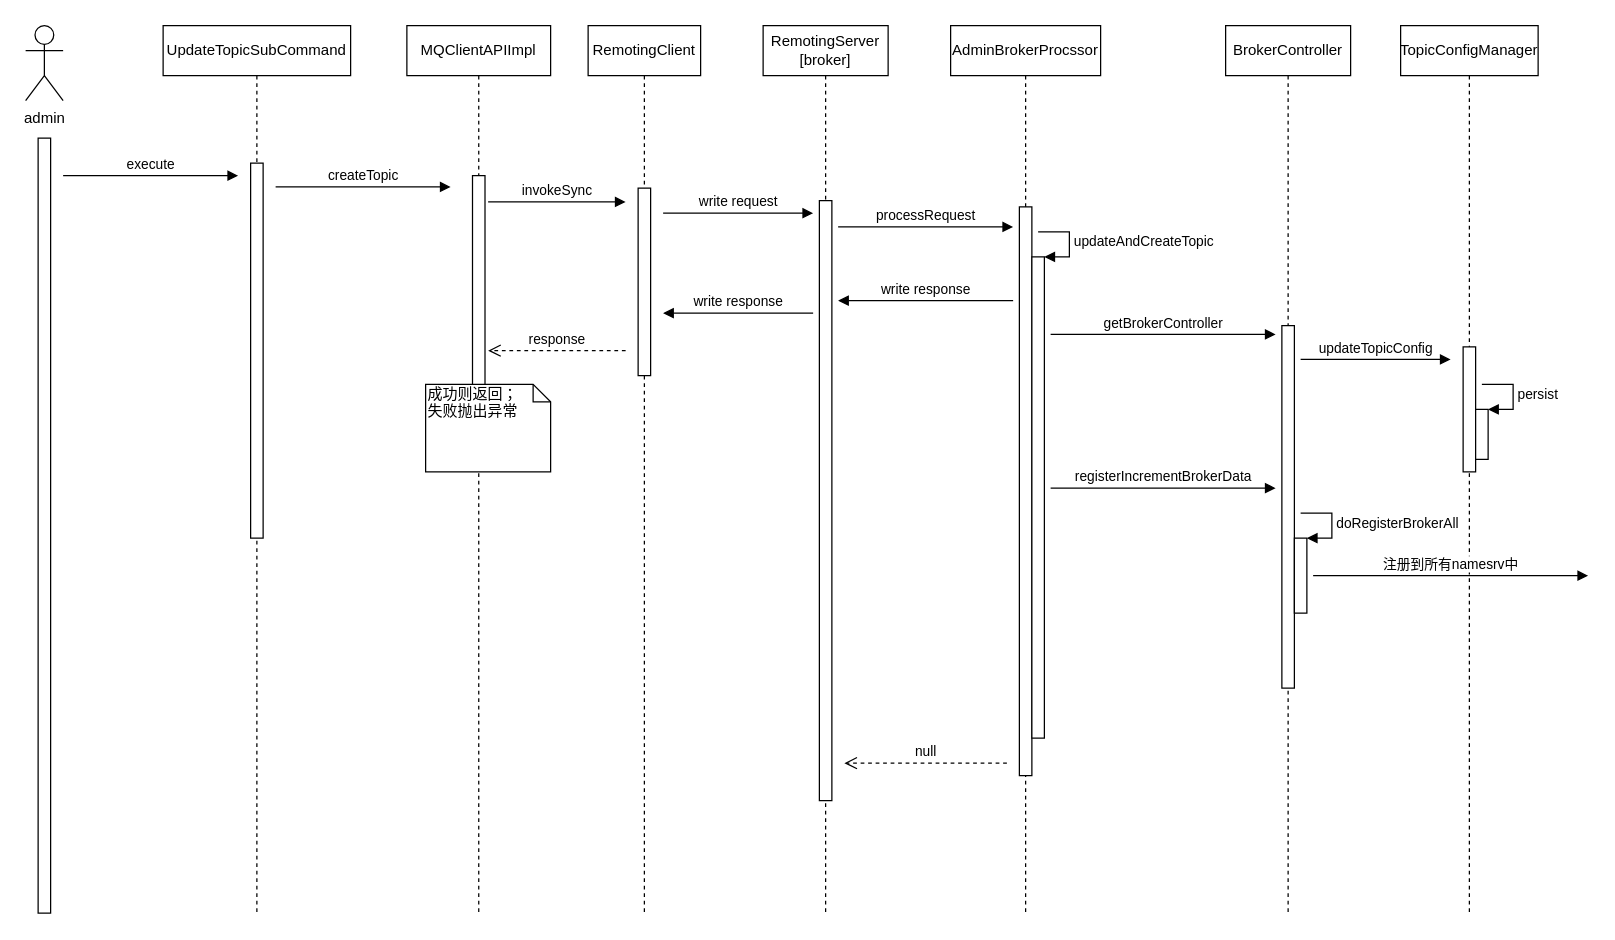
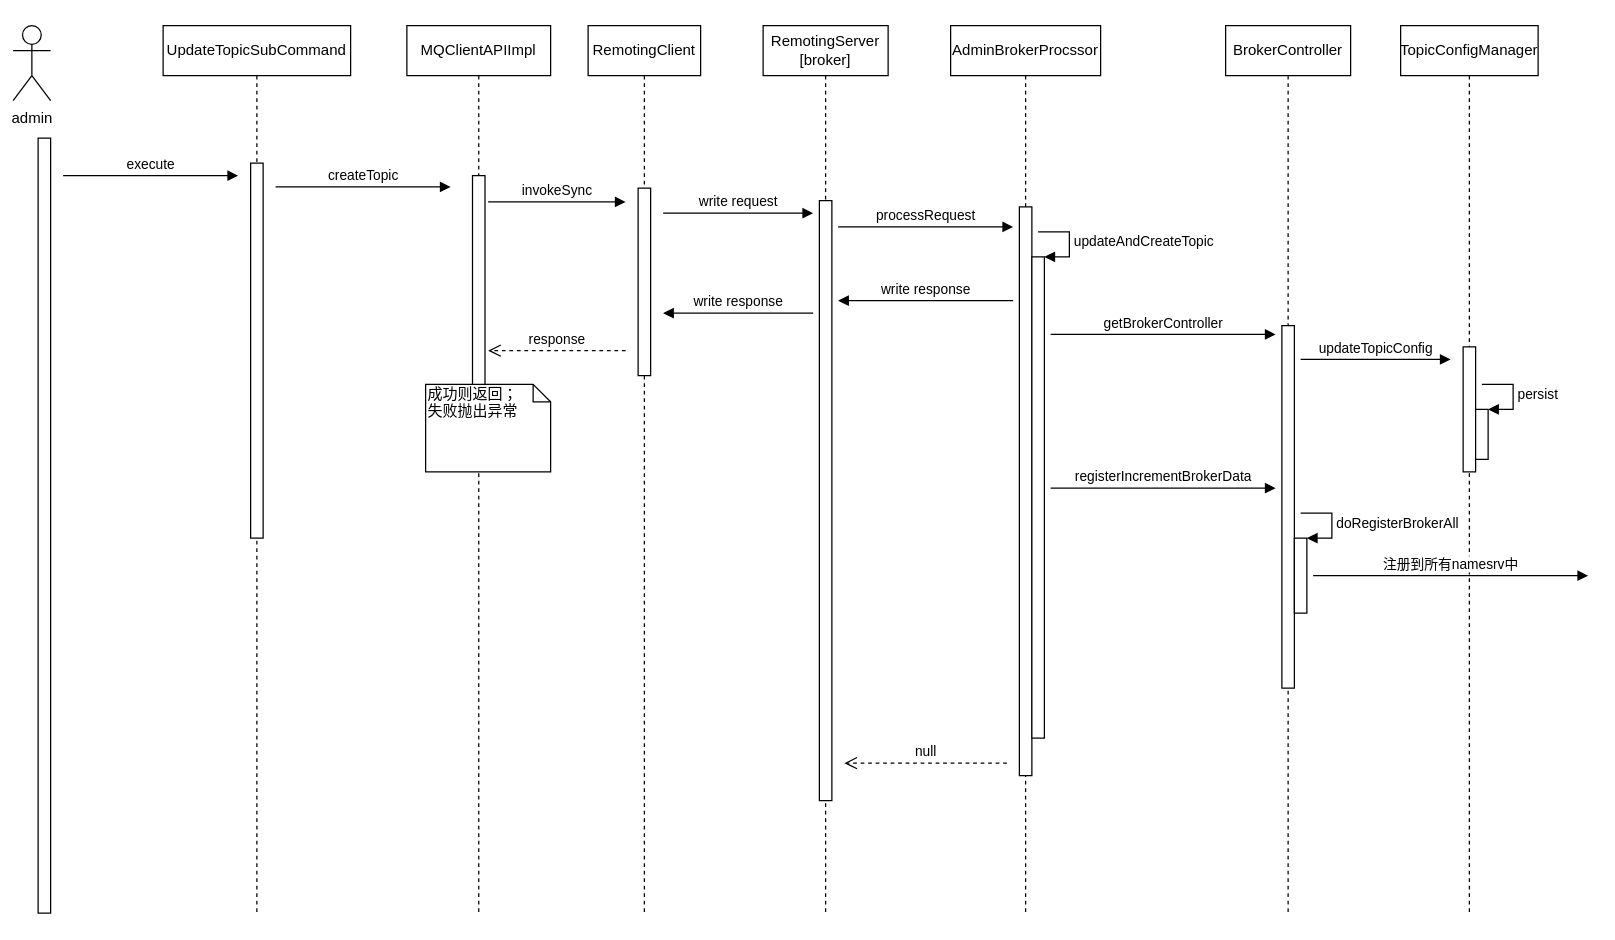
node "admin": moved (44, 63) -> (32, 63)
